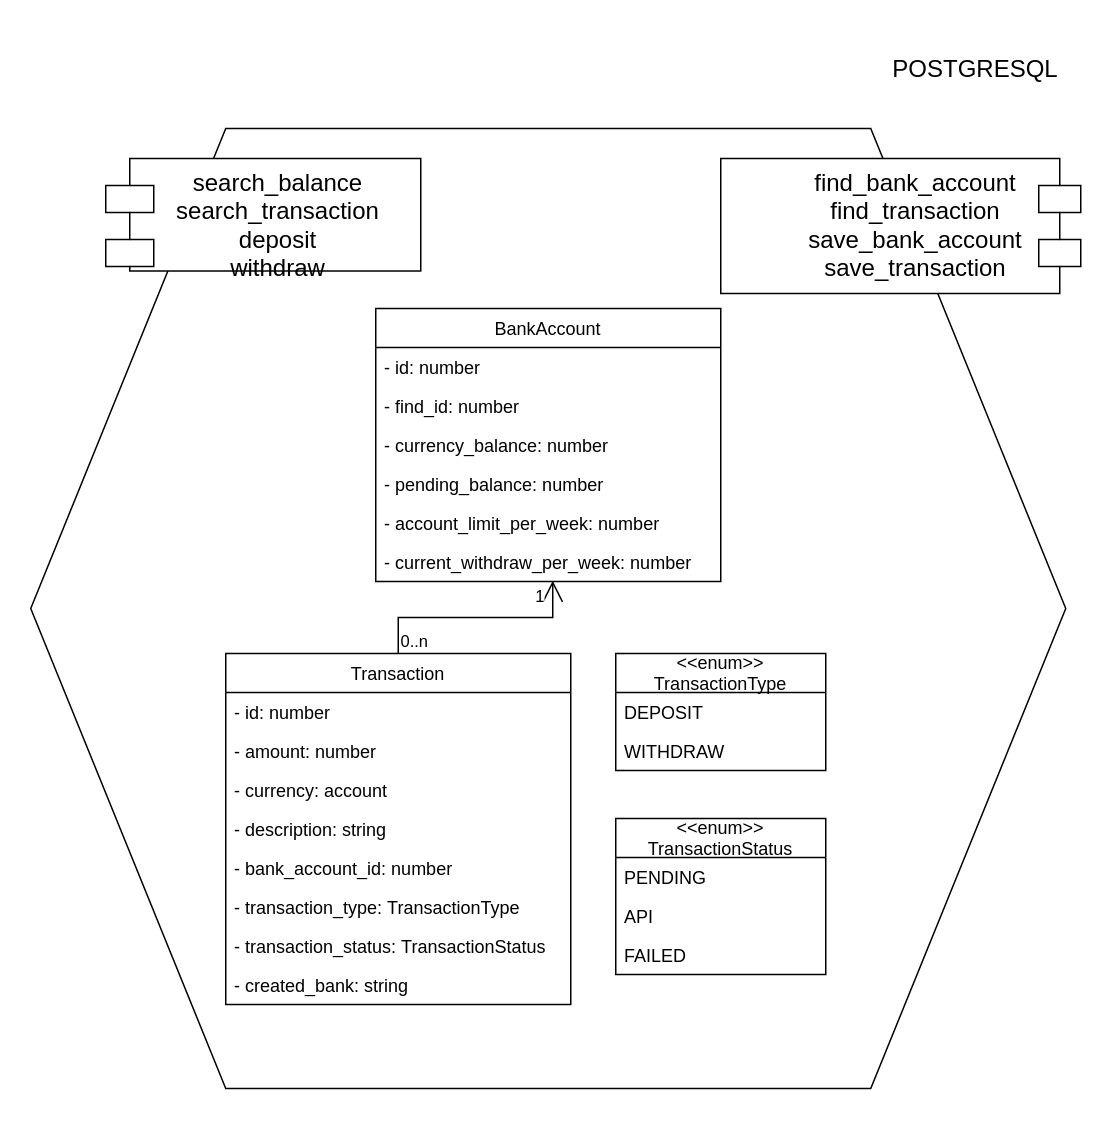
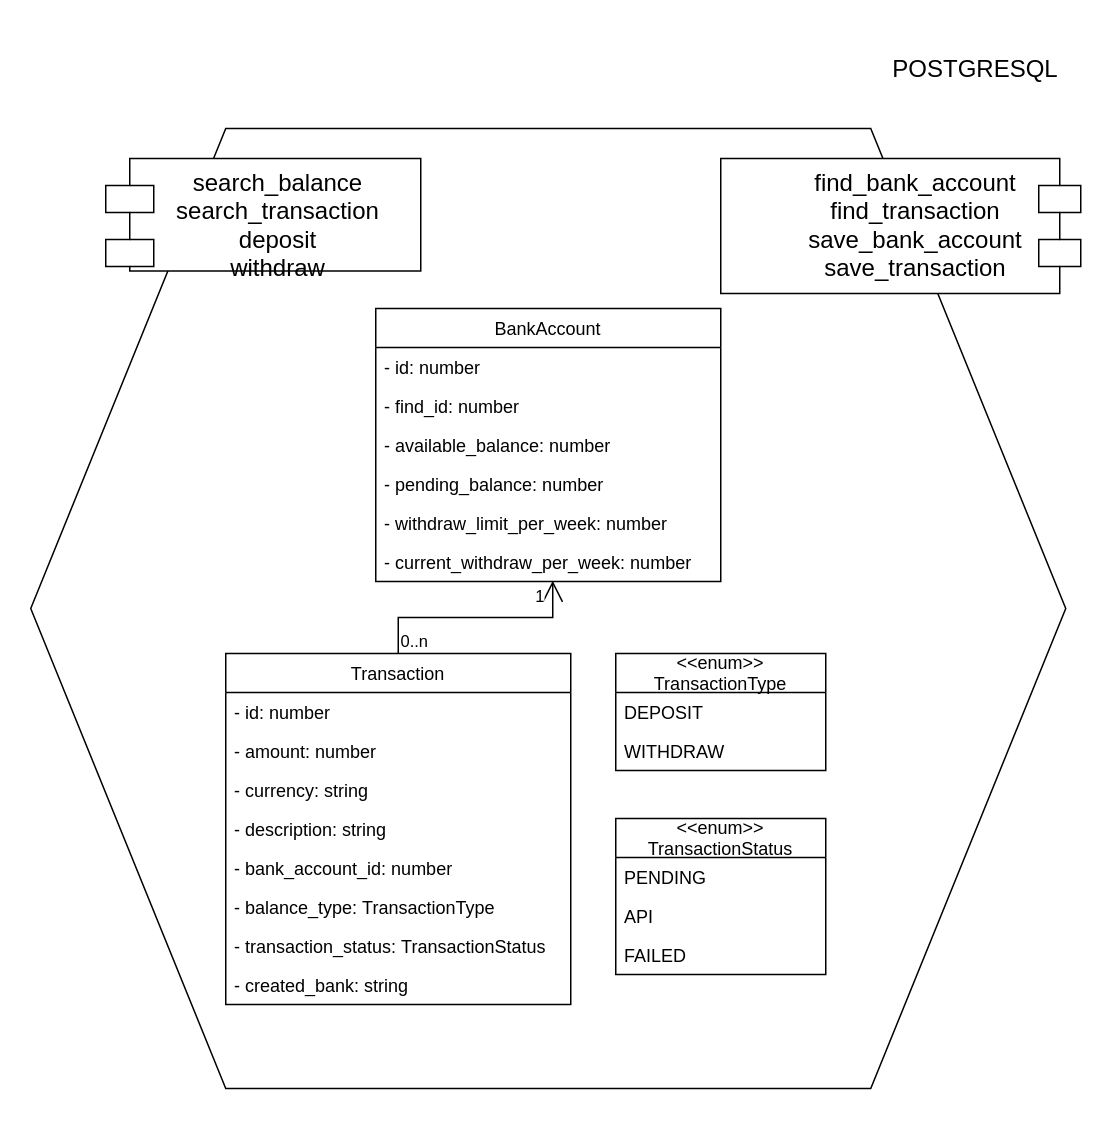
node "- currency_balance: number": label "- currency_balance: number" -> "- available_balance: number"
node "- account_limit_per_week: number": label "- account_limit_per_week: number" -> "- withdraw_limit_per_week: number"
node "- currency: account": label "- currency: account" -> "- currency: string"
node "- transaction_type: TransactionType": label "- transaction_type: TransactionType" -> "- balance_type: TransactionType"
